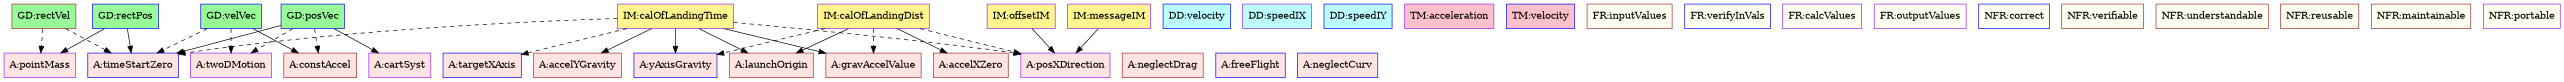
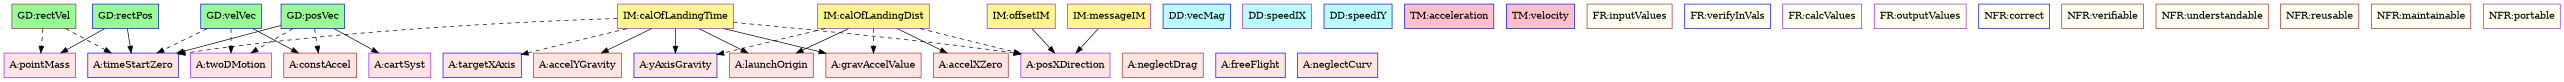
node "DD:velocity": label "DD:velocity" -> "DD:vecMag"
node "TM:acceleration": color purple -> blue
